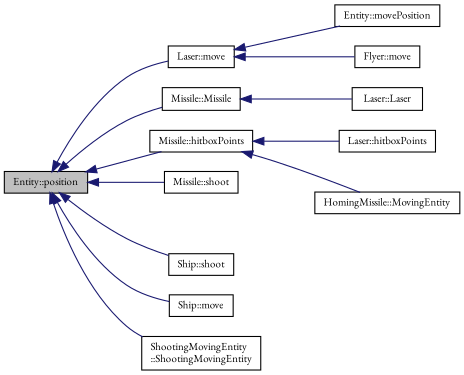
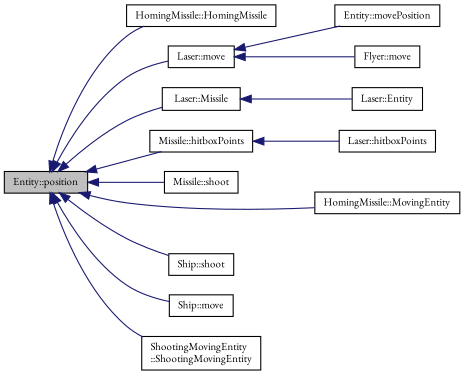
node "HomingMissile::HomingMissile": added
node "Missile::Missile": label "Missile::Missile" -> "Laser::Missile"
node "Laser::Laser": label "Laser::Laser" -> "Laser::Entity"
edge "HomingMissile::MovingEntity" -> "Missile::hitboxPoints": now "HomingMissile::MovingEntity" -> "Entity::position"
